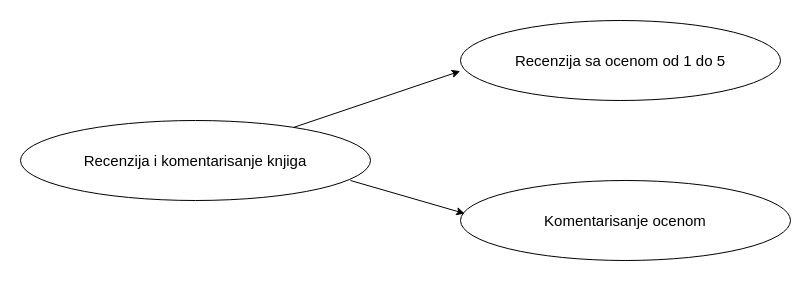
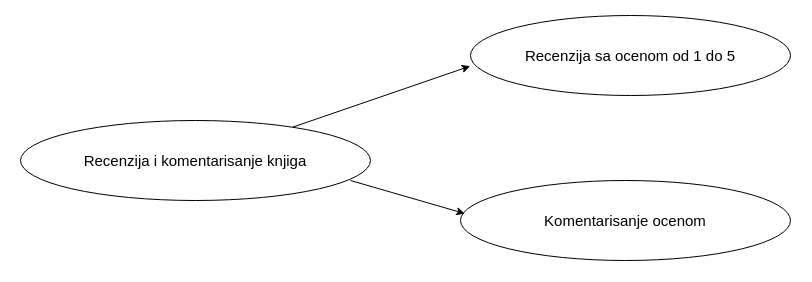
node "Recenzija sa ocenom od 1 do 5": moved (621, 61) -> (631, 56)
